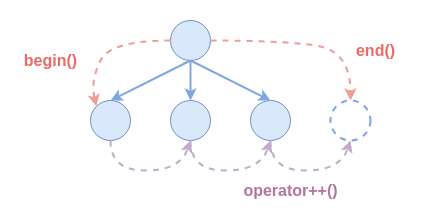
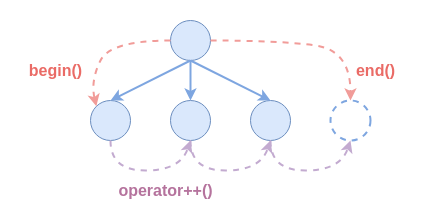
node "end()": moved (376, 51) -> (376, 71)
node "begin()": moved (51, 61) -> (56, 71)
node "operator++()": moved (291, 191) -> (166, 191)
